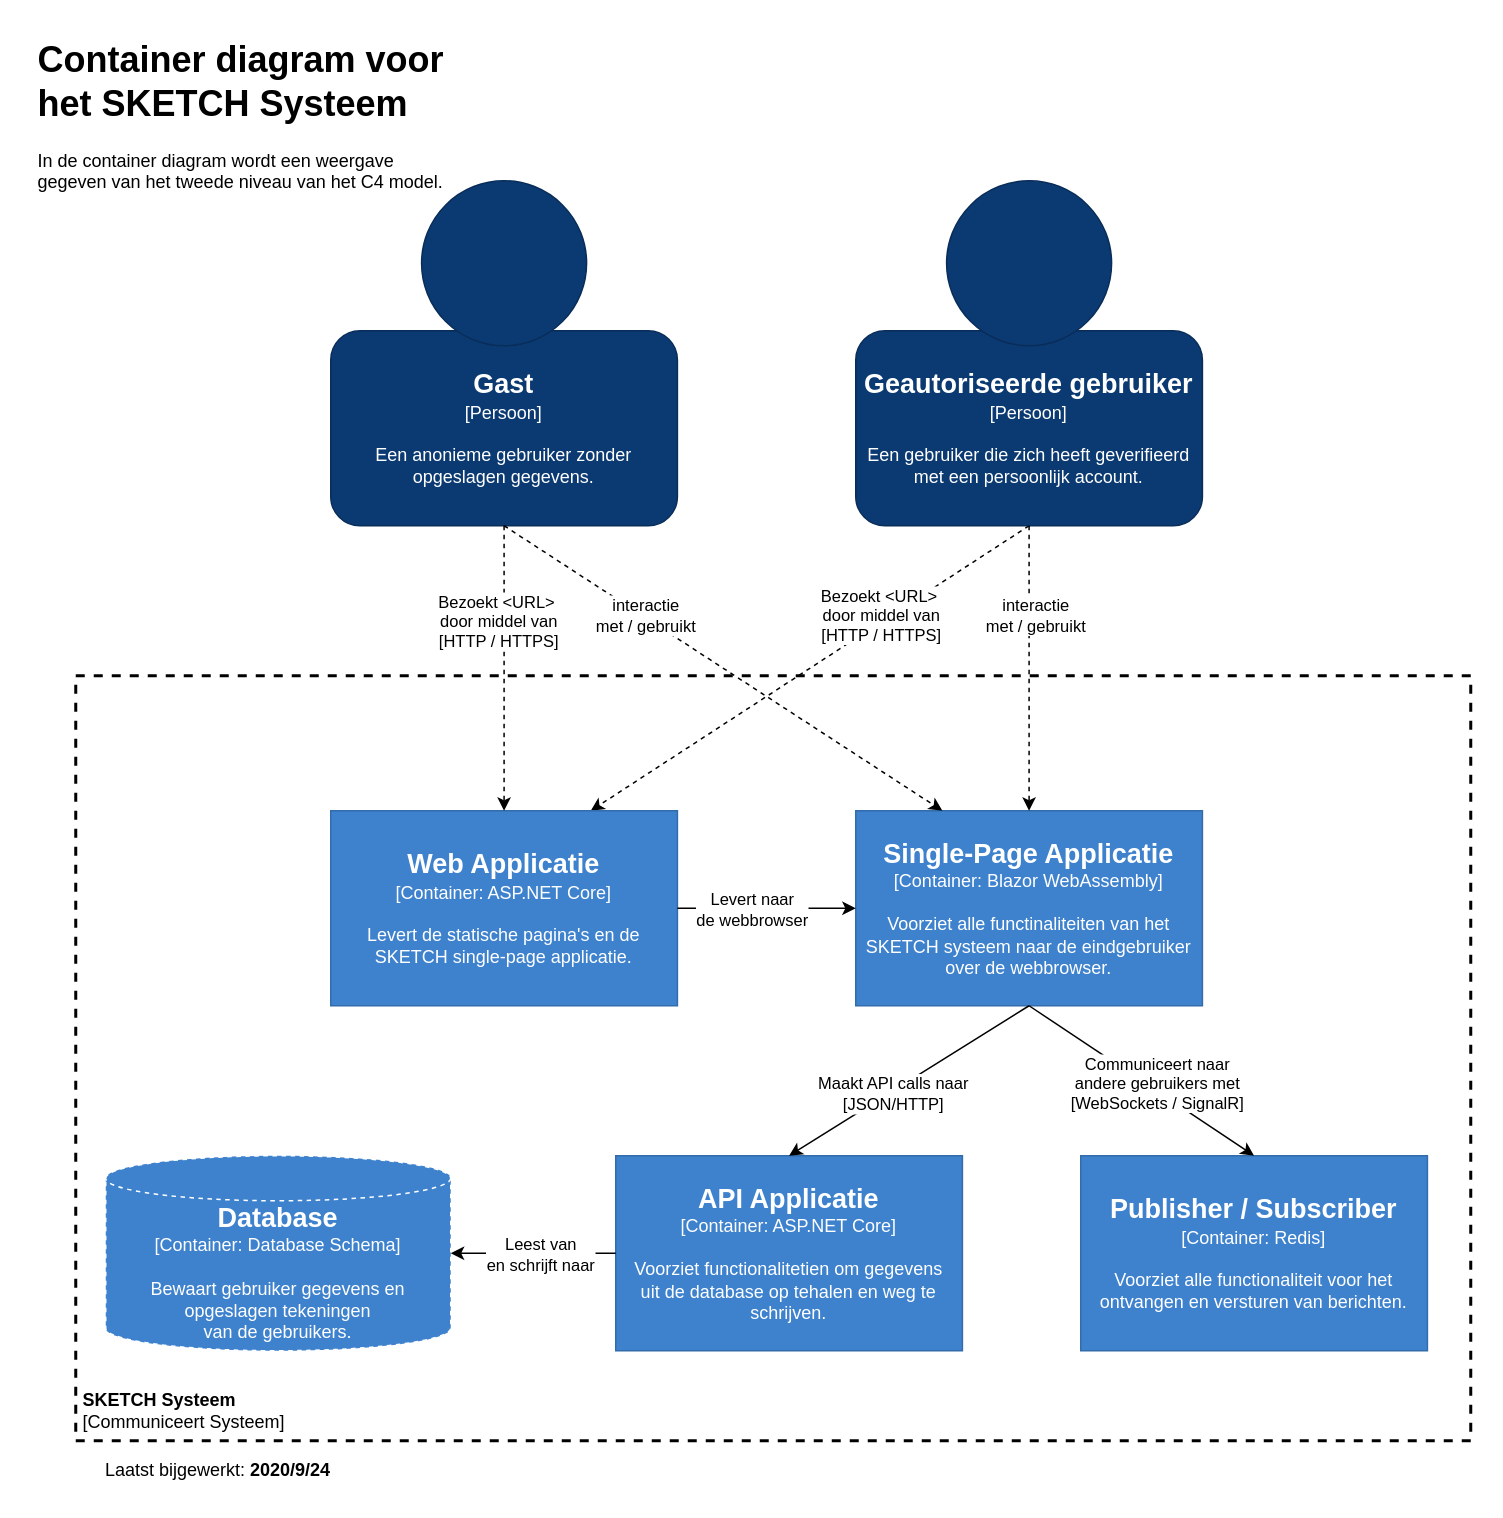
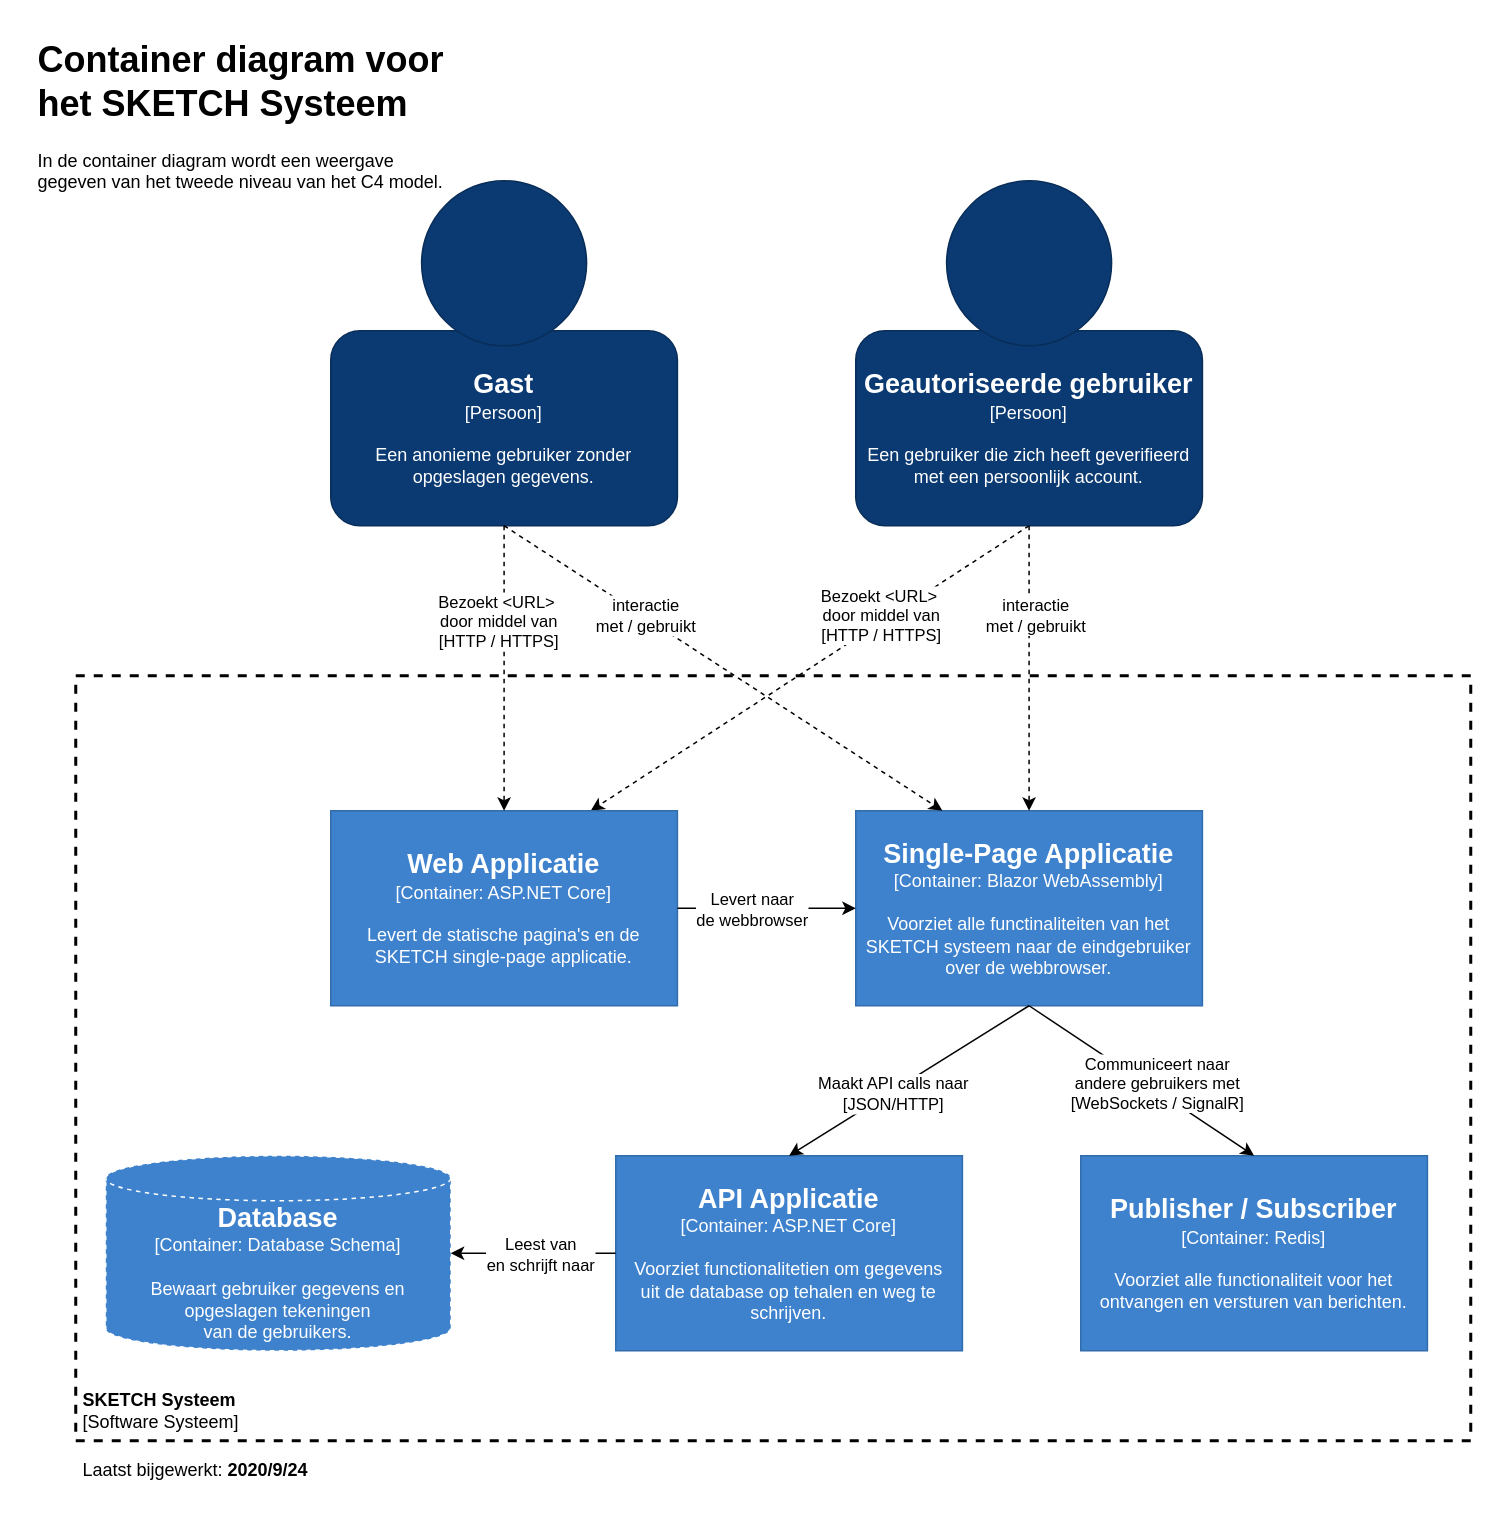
node "SKETCH Systeem [Communiceert Systeem]": label "SKETCH Systeem [Communiceert Systeem]" -> "SKETCH Systeem [Software Systeem]"
node "Laatst bijgewerkt: 2020/9/24": moved (218, 1471) -> (196, 1471)
